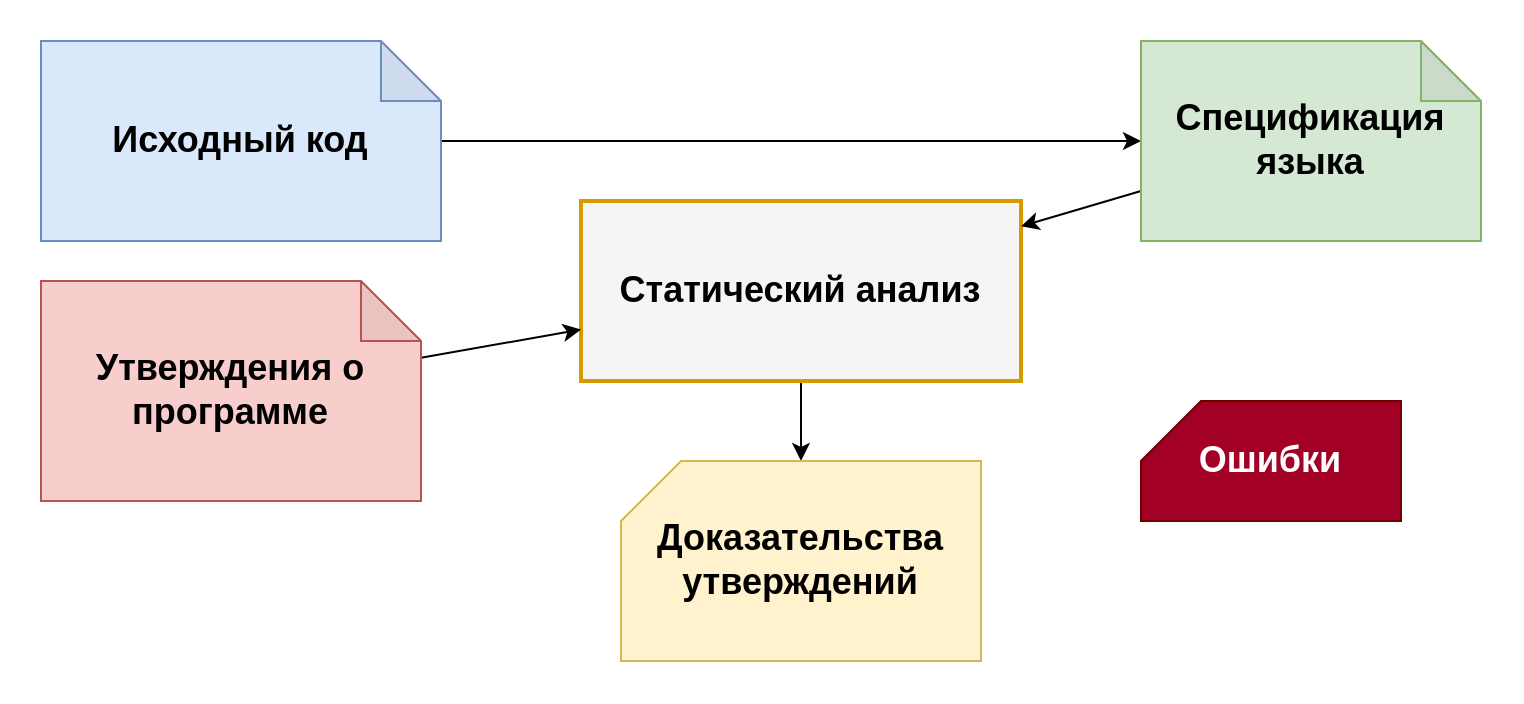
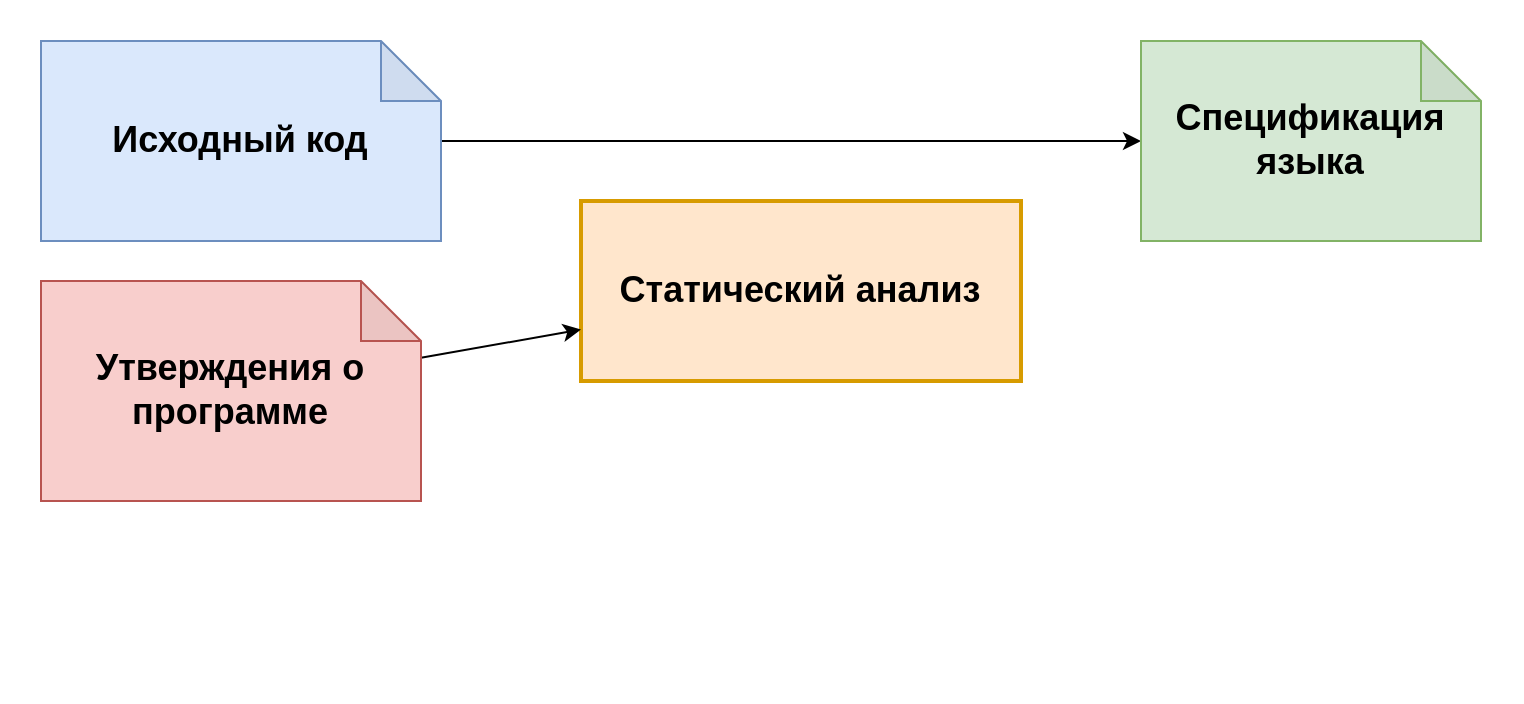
edge "Спецификация языка" -> "Статический анализ": removed
node "Статический анализ": fillcolor #f5f5f5 -> #ffe6cc
edge "Статический анализ" -> "Доказательства утверждений": removed
node "Ошибки": removed
node "Доказательства утверждений": removed
